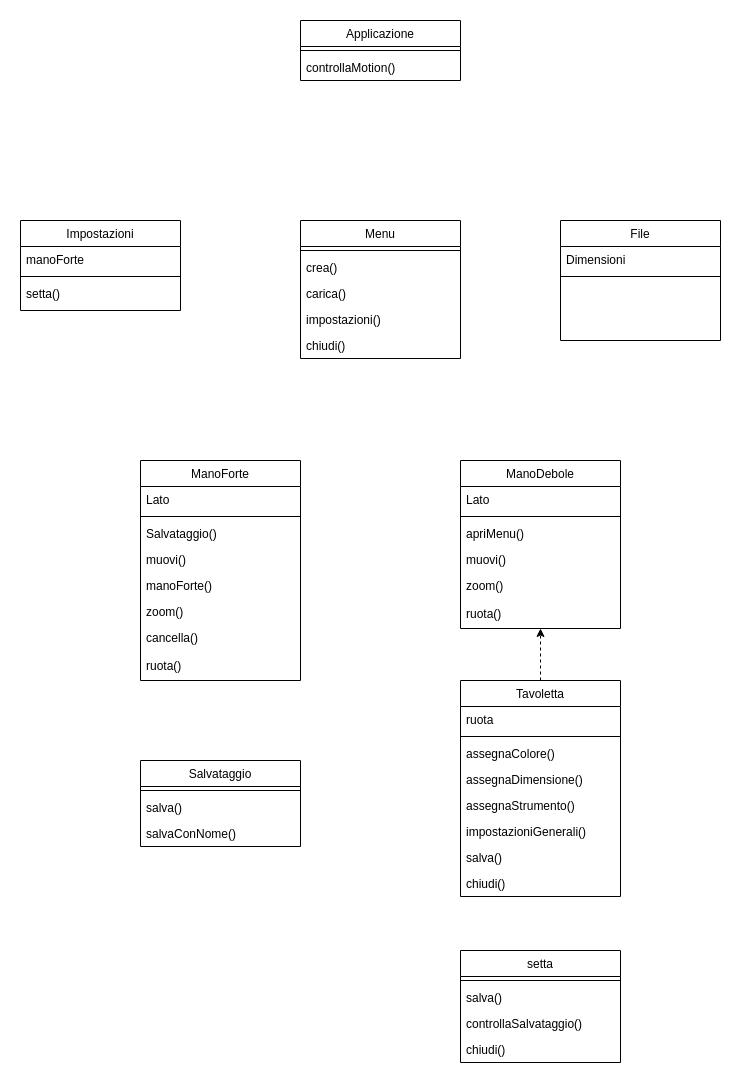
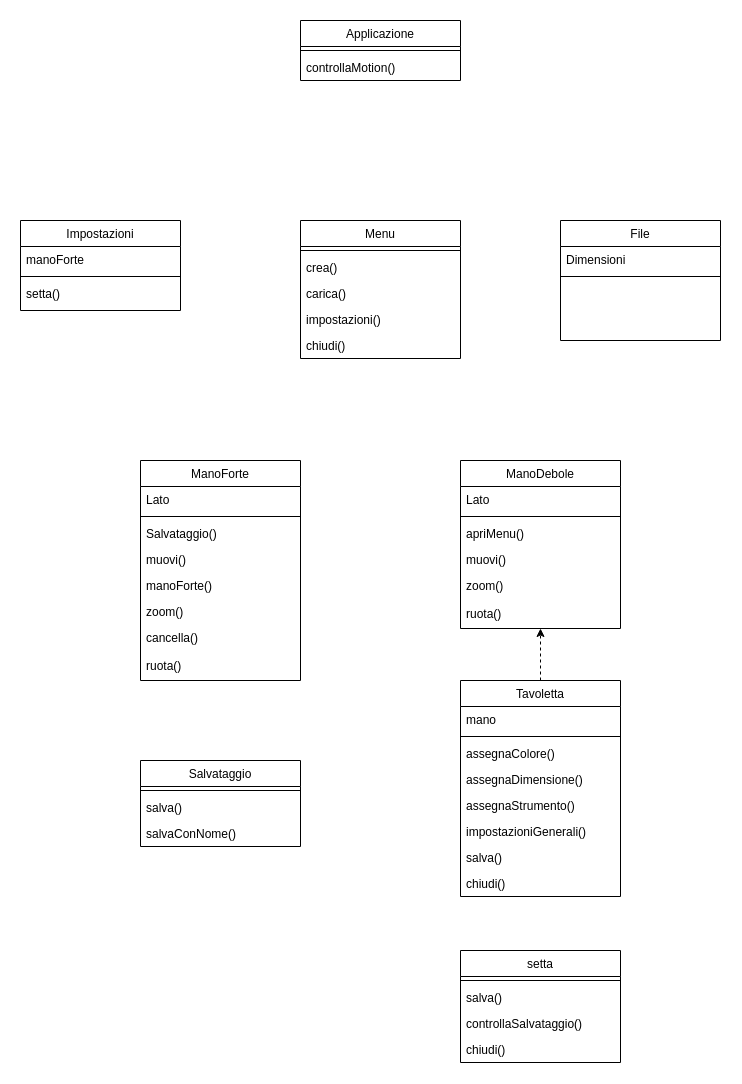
node "ruota": label "ruota" -> "mano"
